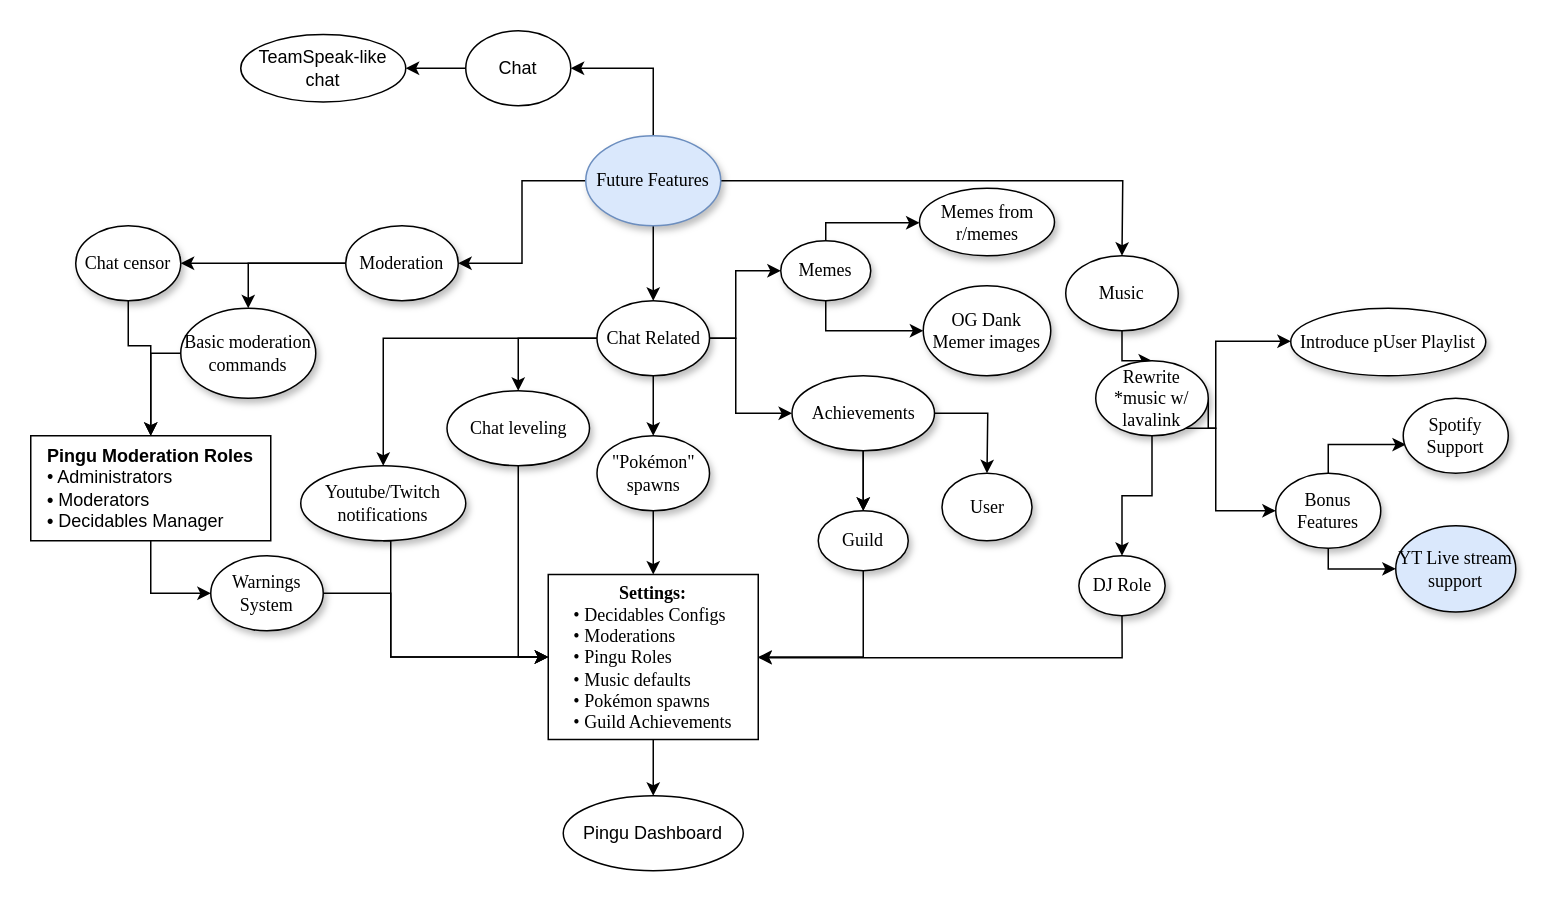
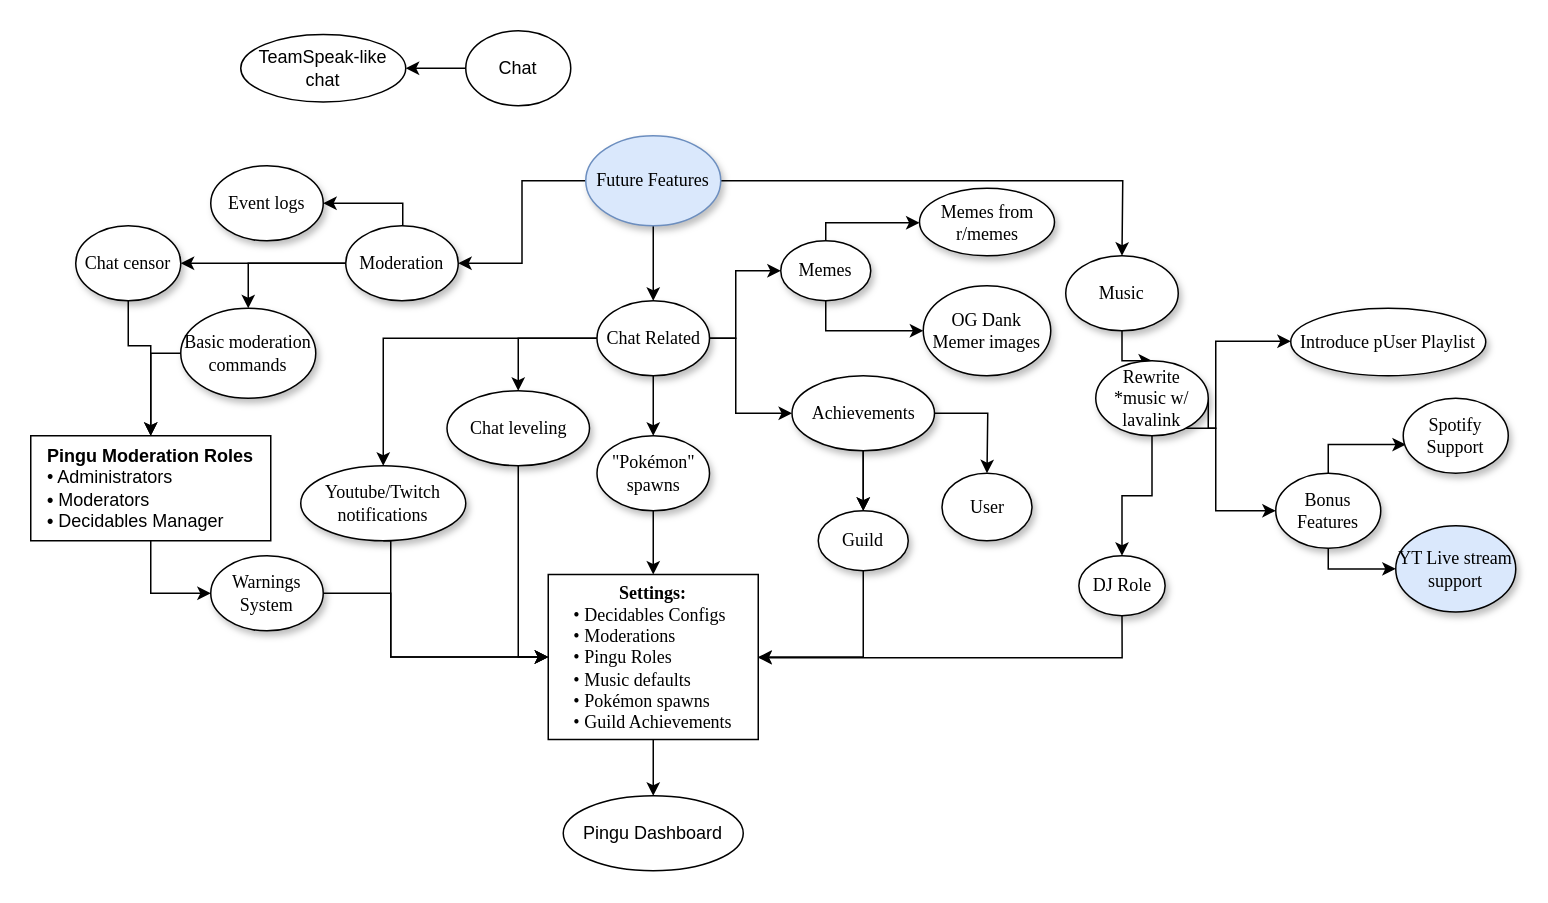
edge "Future Features" -> "Chat": removed
node "Event logs": added
edge "Moderation" -> "Event logs": added
